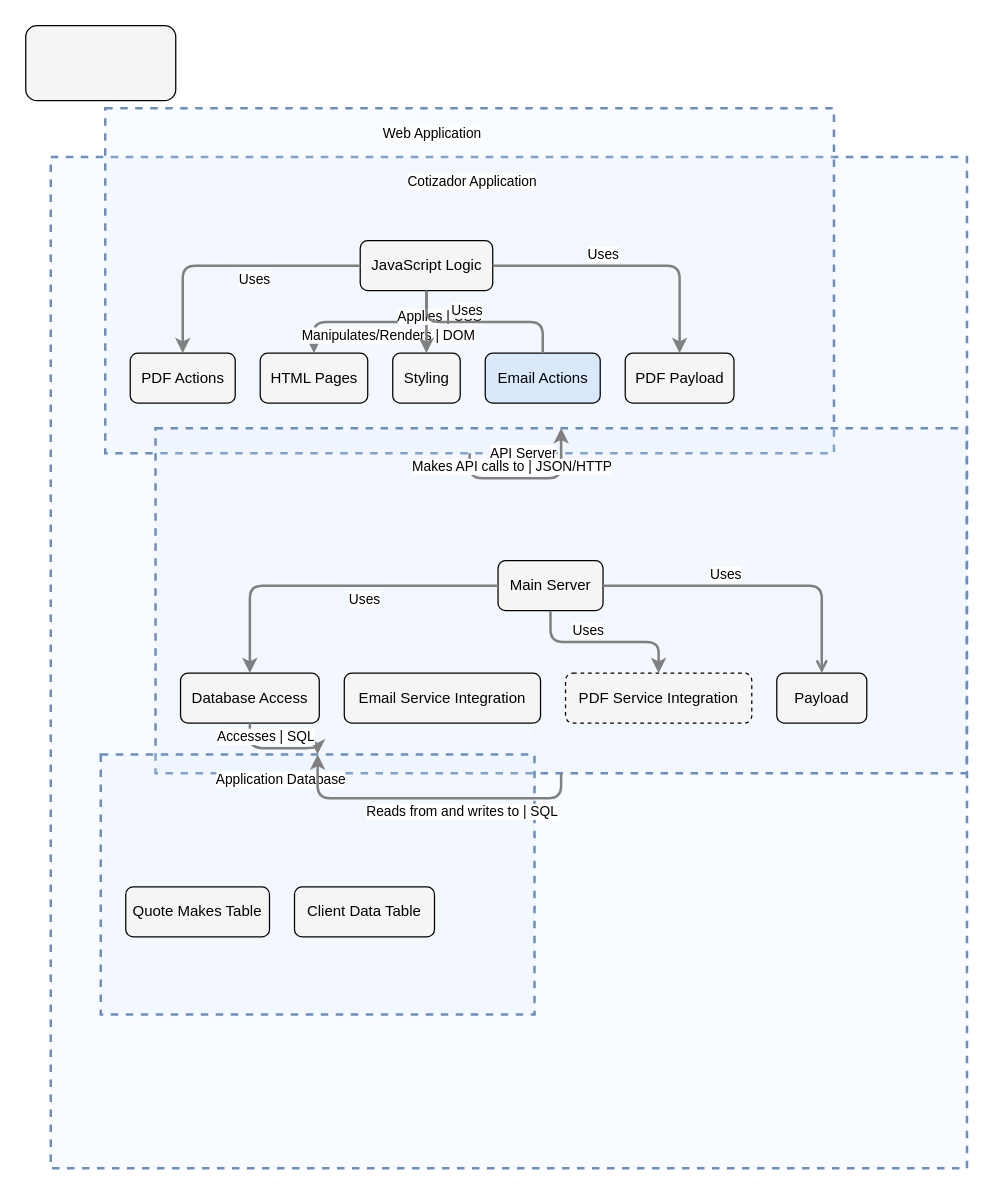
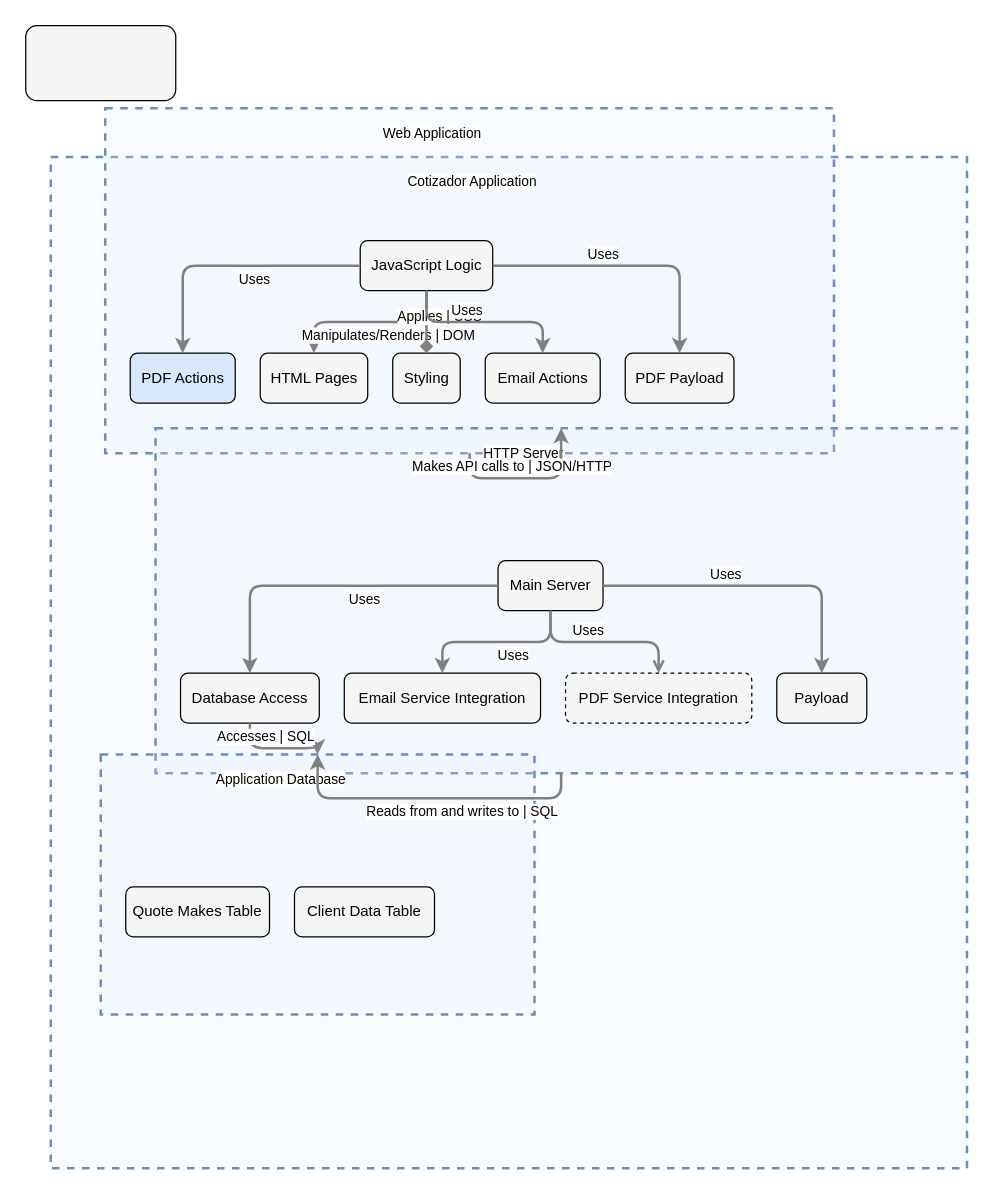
edge "JavaScript Logic" -> "Styling": arrowhead classic -> diamond
edge "JavaScript Logic" -- "Email Actions": arrowhead none -> classic
node "PDF Actions": fillcolor #f5f5f5 -> #dae8fc
node "Email Actions": fillcolor #dae8fc -> #f5f5f5
node "API Server": label "API Server" -> "HTTP Server"
edge "Main Server" -> "Email Service Integration": added, label "Uses"
edge "Main Server" -> "PDF Service Integration": arrowhead classic -> open
edge "Main Server" -> "Payload": arrowhead open -> classic
